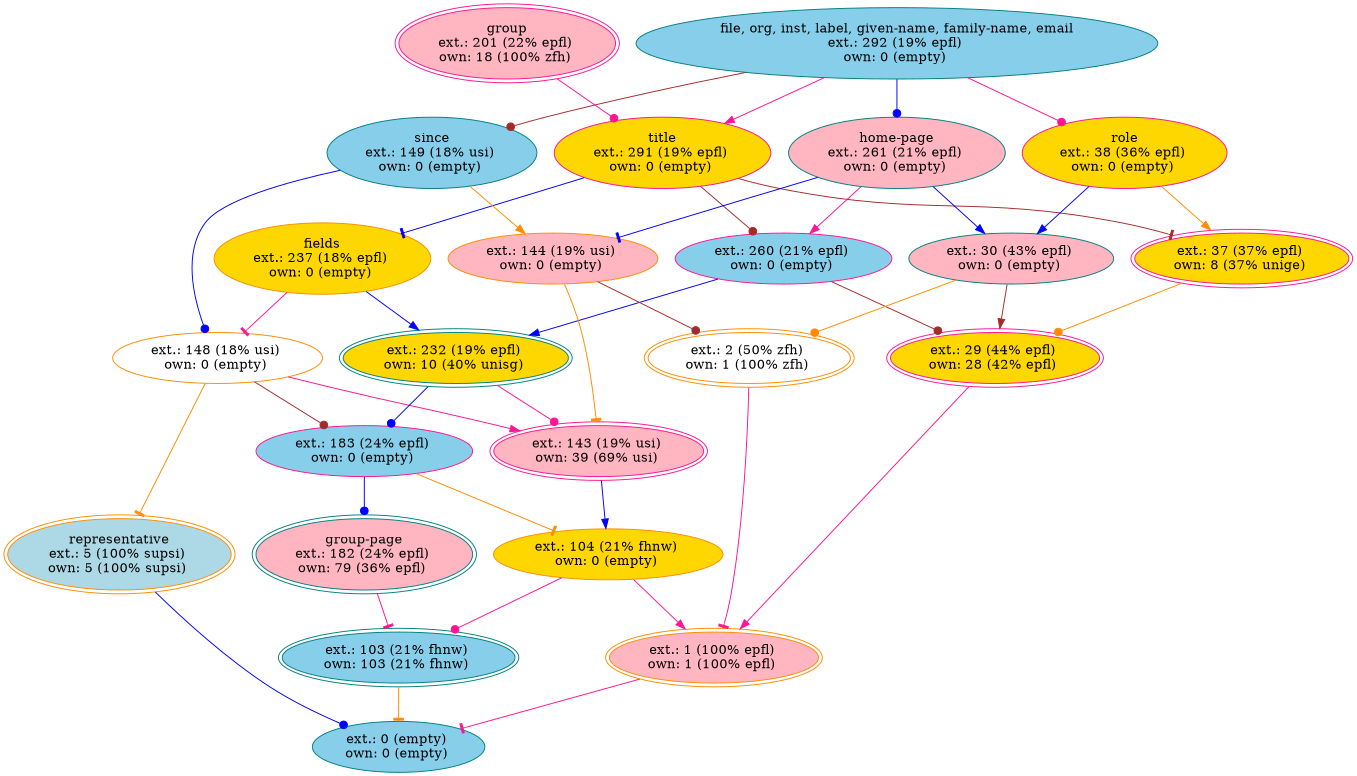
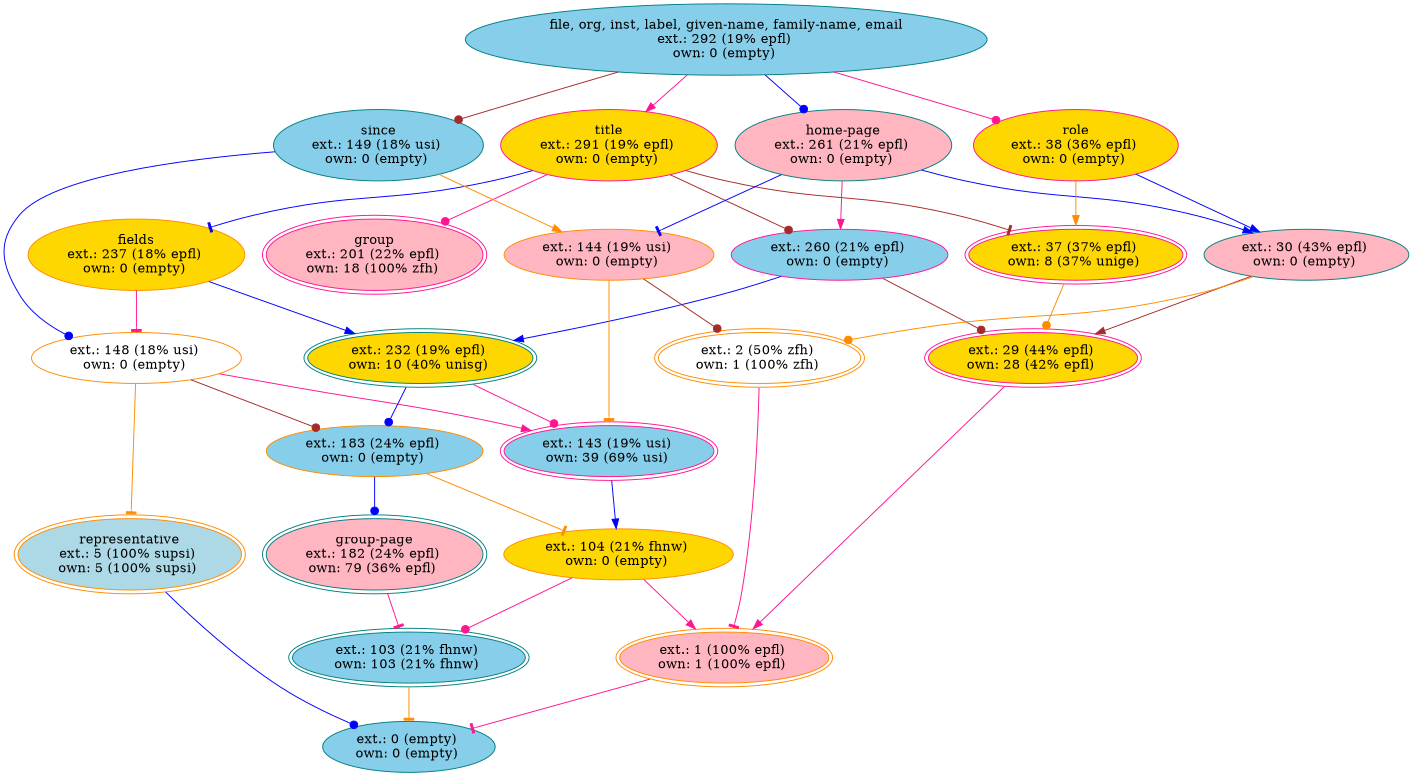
edge "group ext.: 201 (22% epfl) own: 18 (100% zfh)" -> "title ext.: 291 (19% epfl) own: 0 (empty)": reversed
node "ext.: 183 (24% epfl) own: 0 (empty)": color deeppink -> darkorange
node "ext.: 143 (19% usi) own: 39 (69% usi)": fillcolor lightpink -> skyblue
